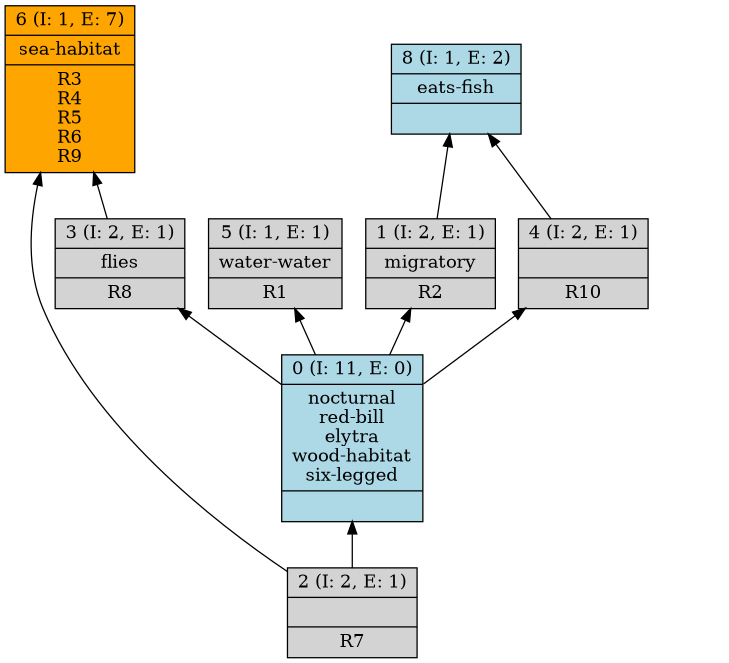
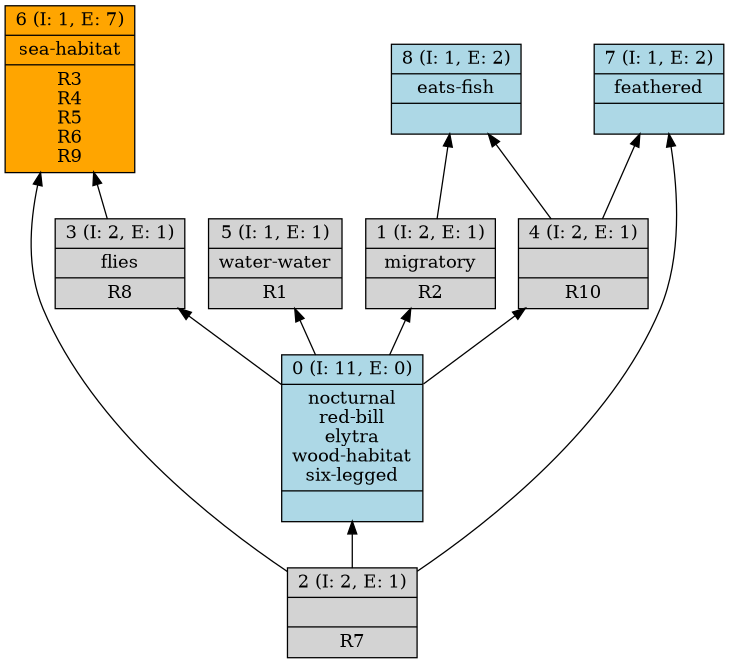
node "7 (I: 1, E: 2)": added
